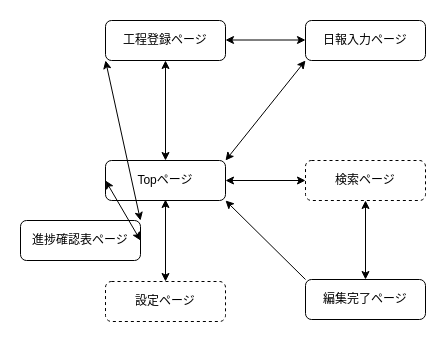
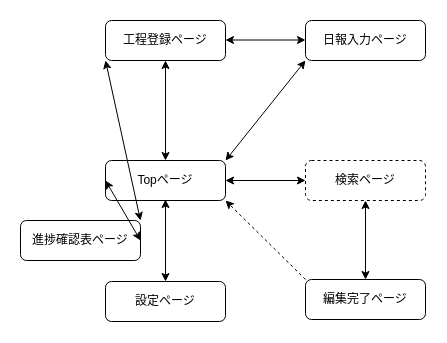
edge "編集完了ページ" -> "Topページ": style solid -> dashed
node "設定ページ": style dashed -> solid
